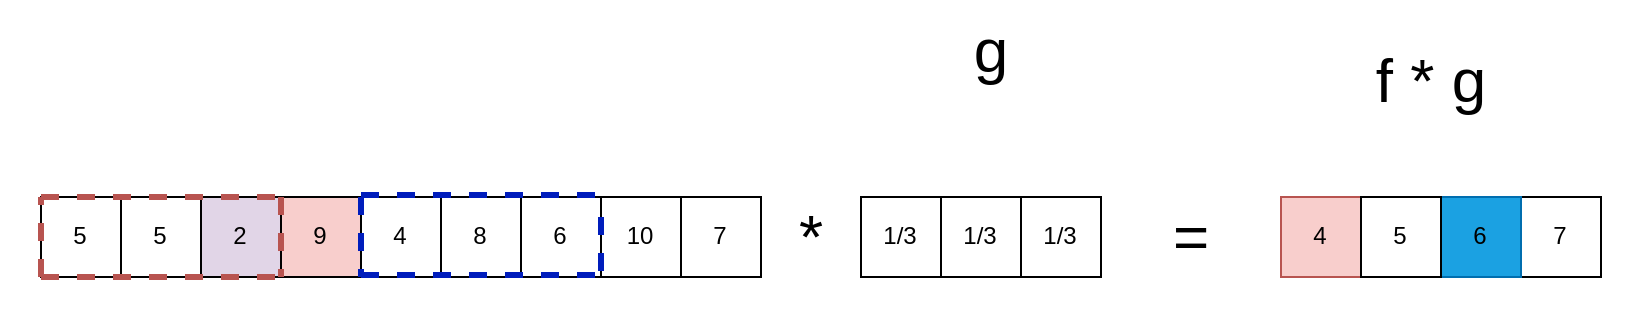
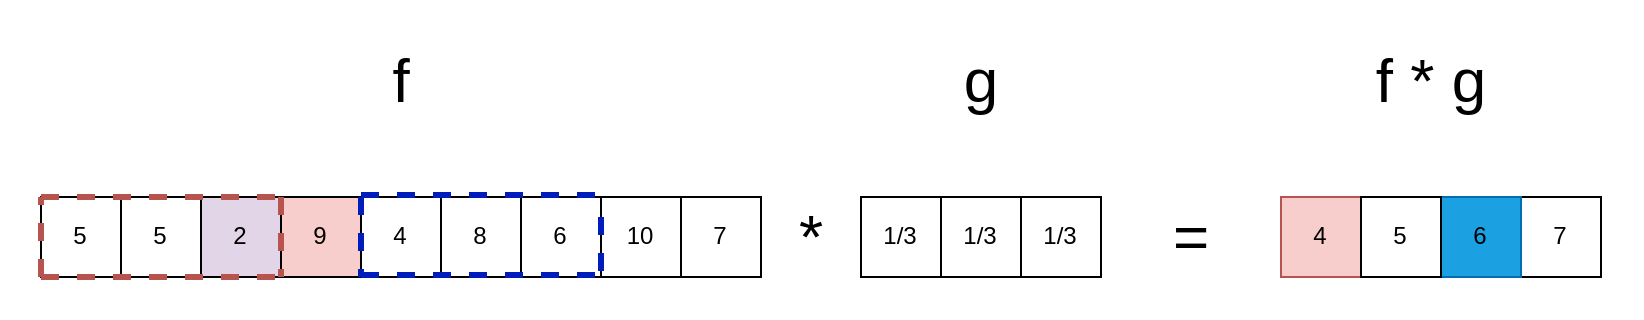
node "g": moved (991, 51) -> (981, 81)
node "f": added
